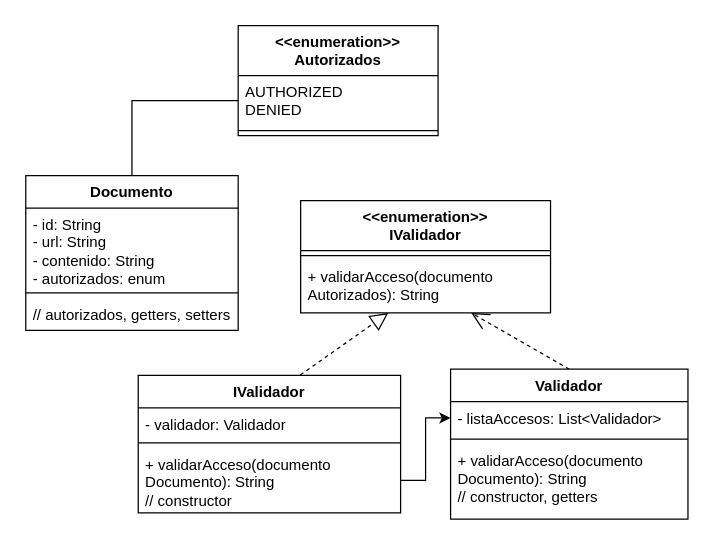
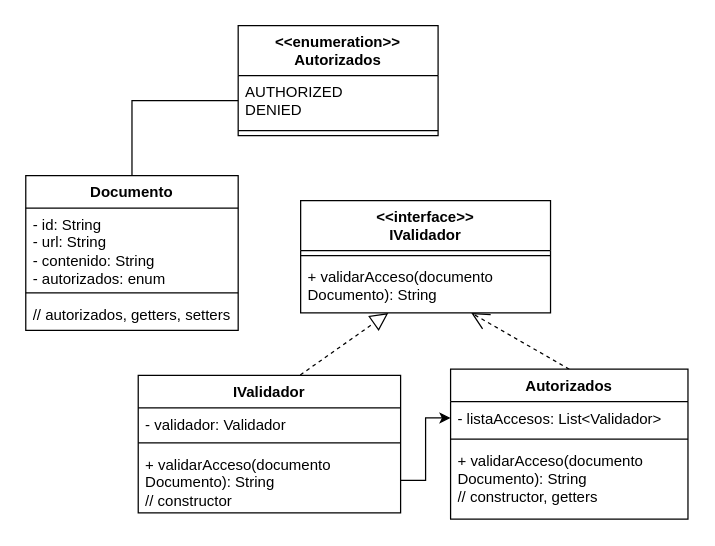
node "<<enumeration>> IValidador": label "<<enumeration>> IValidador" -> "<<interface>> IValidador"
node "+ validarAcceso(documento Autorizados): String": label "+ validarAcceso(documento Autorizados): String" -> "+ validarAcceso(documento Documento): String"
node "Validador": label "Validador" -> "Autorizados"
